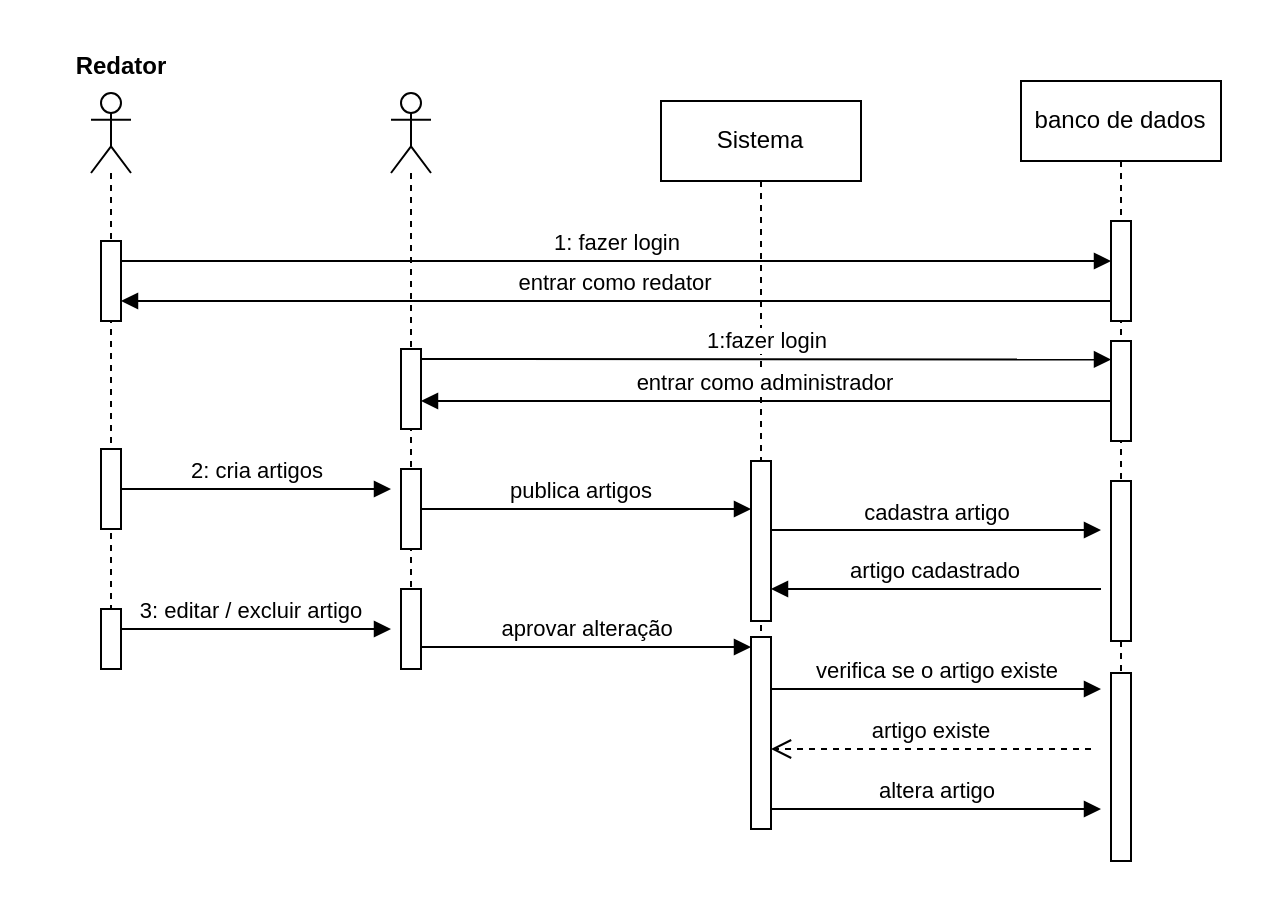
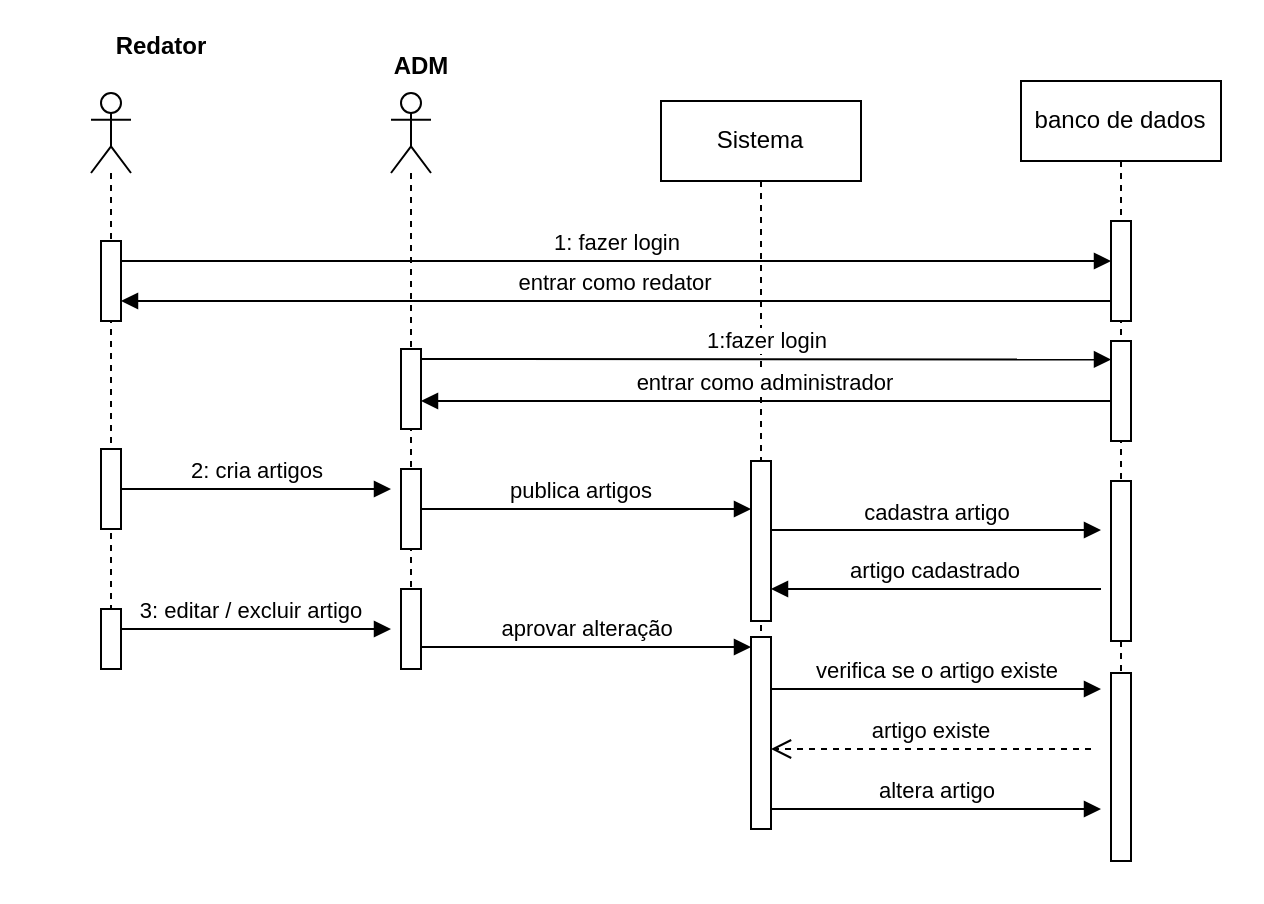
node "Redator": moved (121, 67) -> (161, 47)
node "ADM": added
